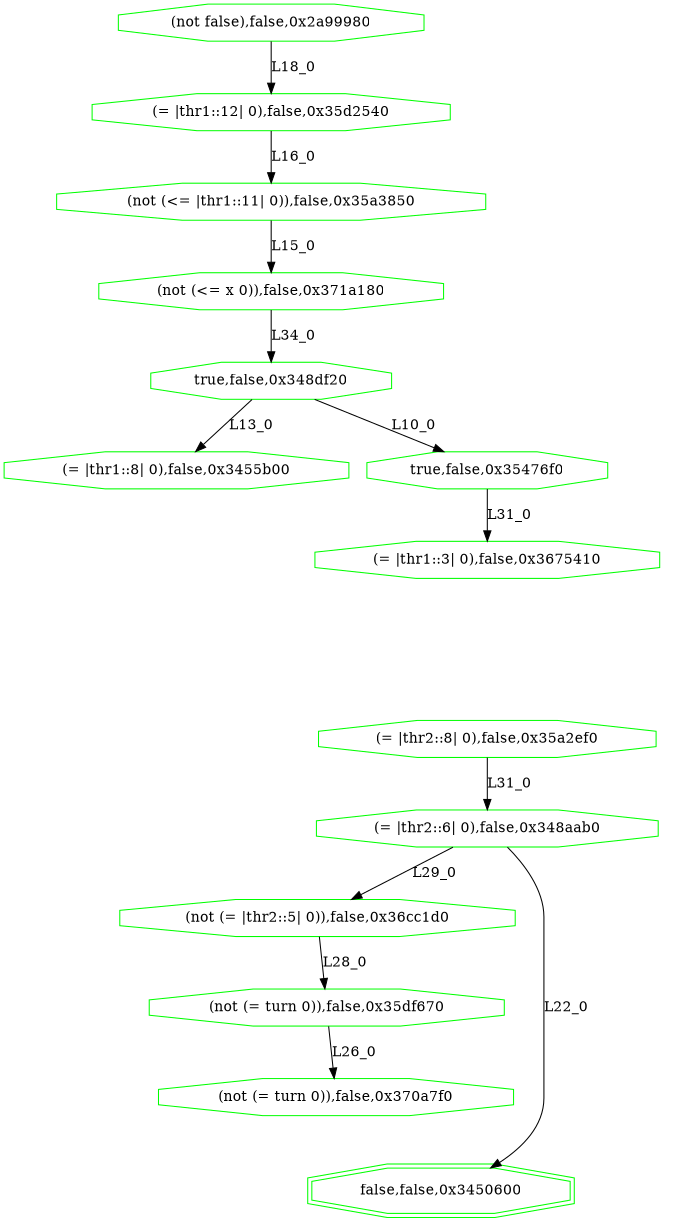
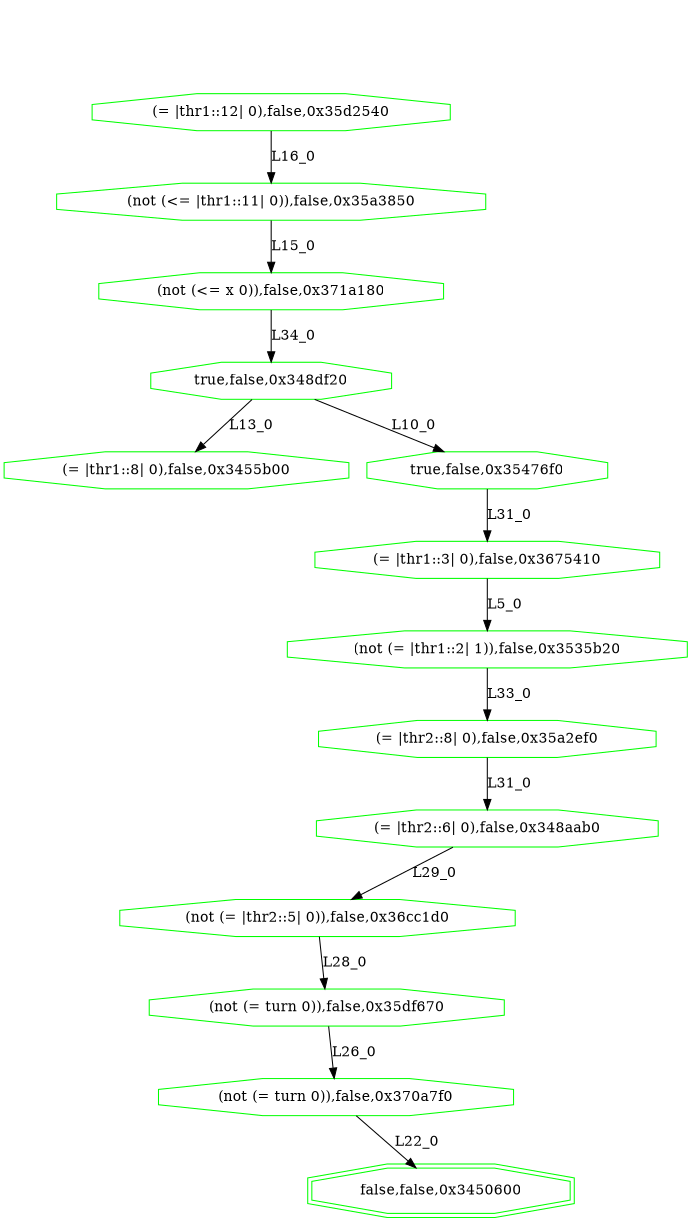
node "(not false),false,0x2a99980": removed
node "(not (= |thr1::2| 1)),false,0x3535b20": added
edge "(= |thr2::6| 0),false,0x348aab0" -> "false,false,0x3450600": now "(not (= turn 0)),false,0x370a7f0" -> "false,false,0x3450600"
